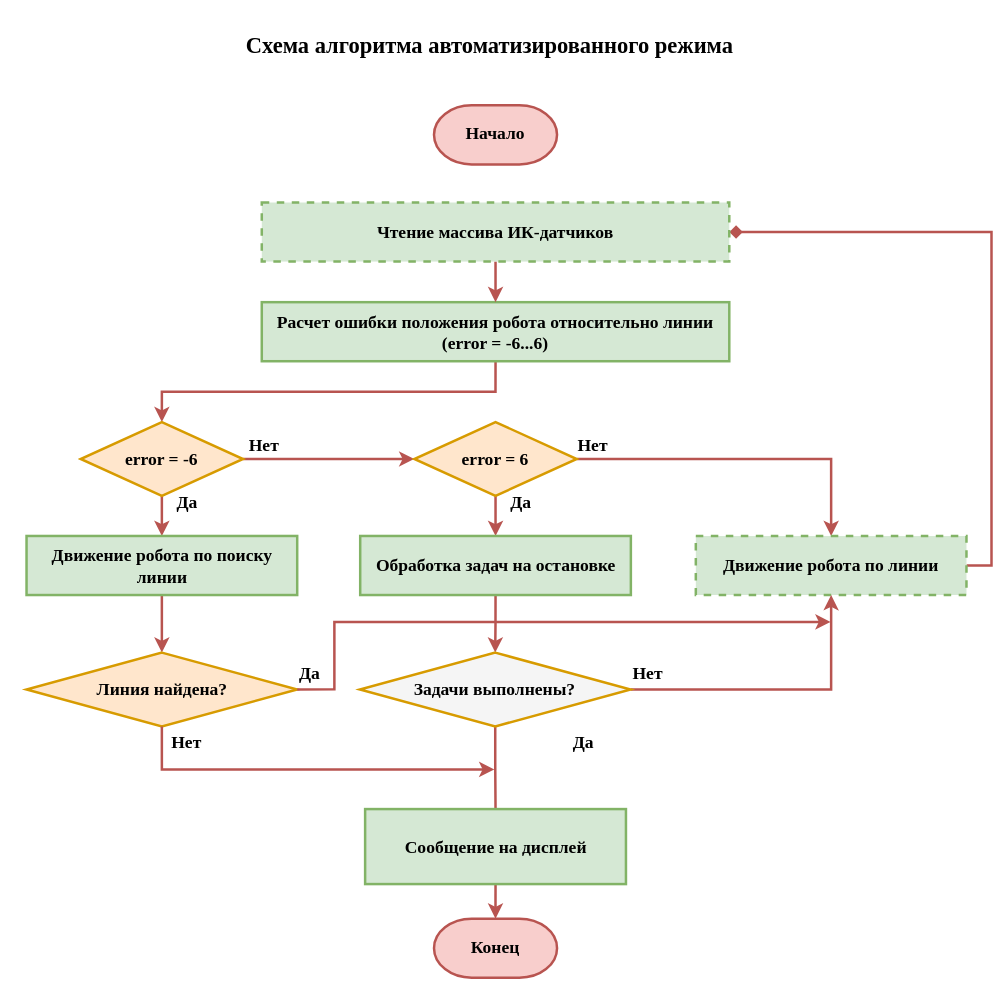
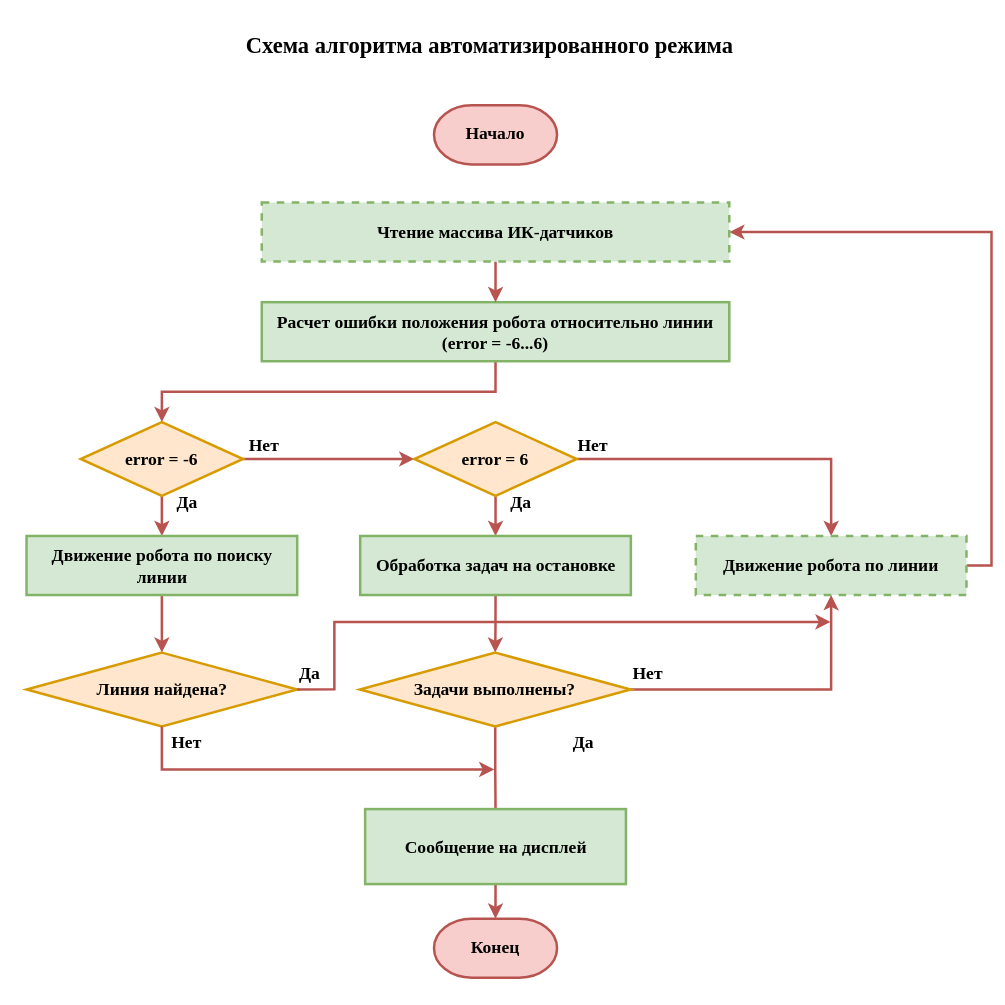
edge "Движение робота по линии" -> "Чтение массива ИК-датчиков": arrowhead diamond -> classic
node "Задачи выполнены?": fillcolor #f5f5f5 -> #ffe6cc
